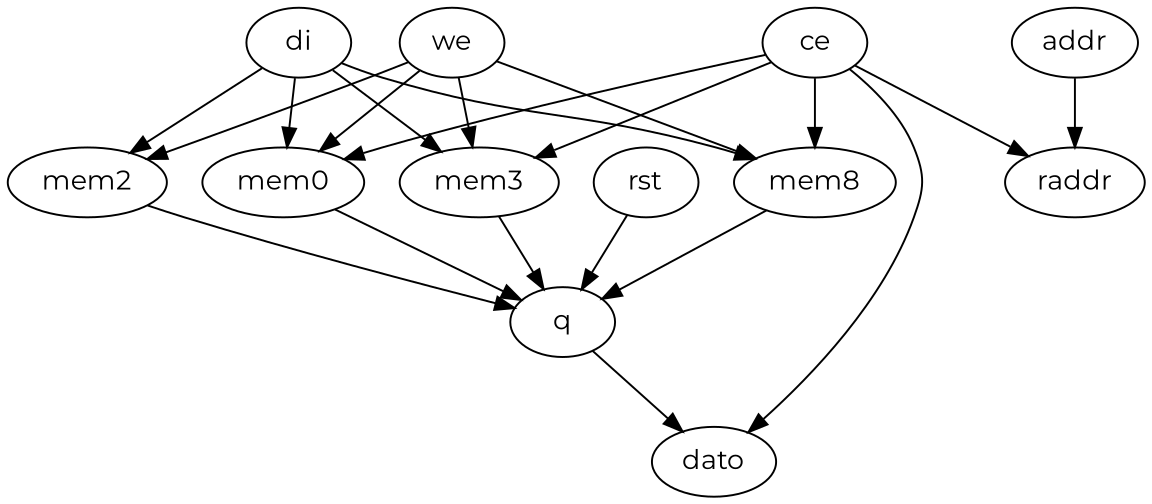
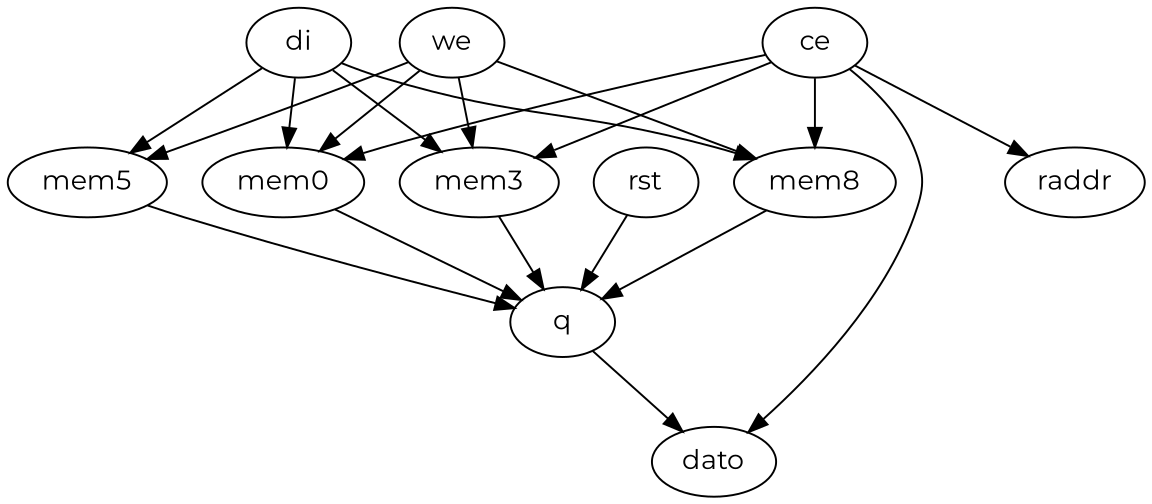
node "addr": removed
node "mem2": label "mem2" -> "mem5"
